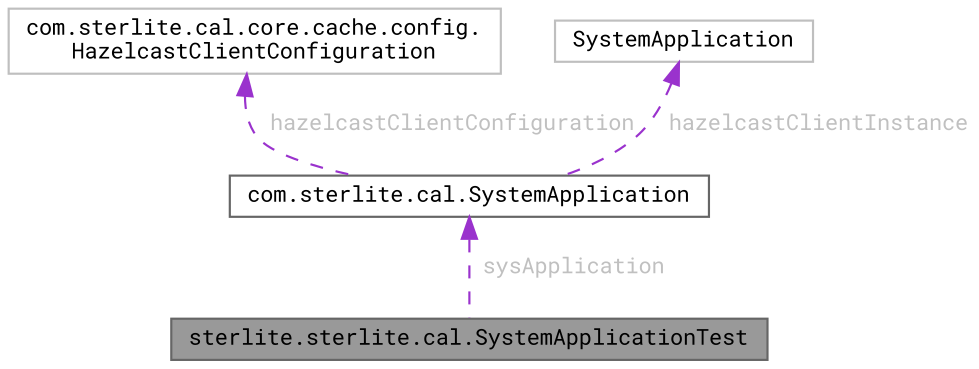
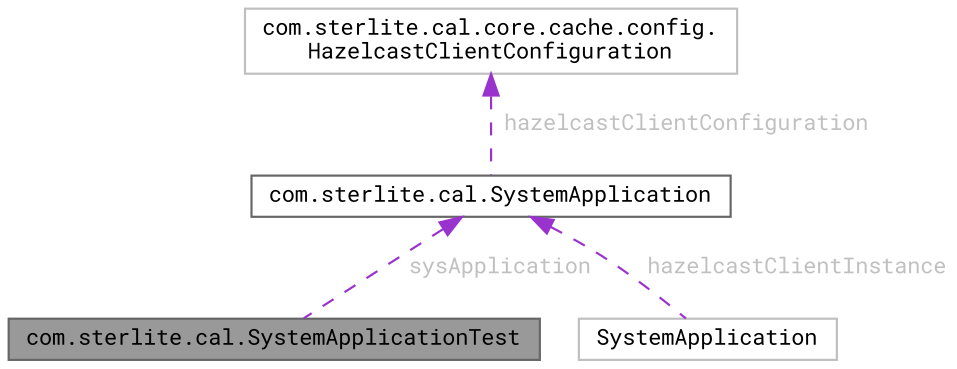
edge "com.sterlite.cal.SystemApplication" -> "SystemApplication": reversed
node "sterlite.sterlite.cal.SystemApplicationTest": label "sterlite.sterlite.cal.SystemApplicationTest" -> "com.sterlite.cal.SystemApplicationTest"
